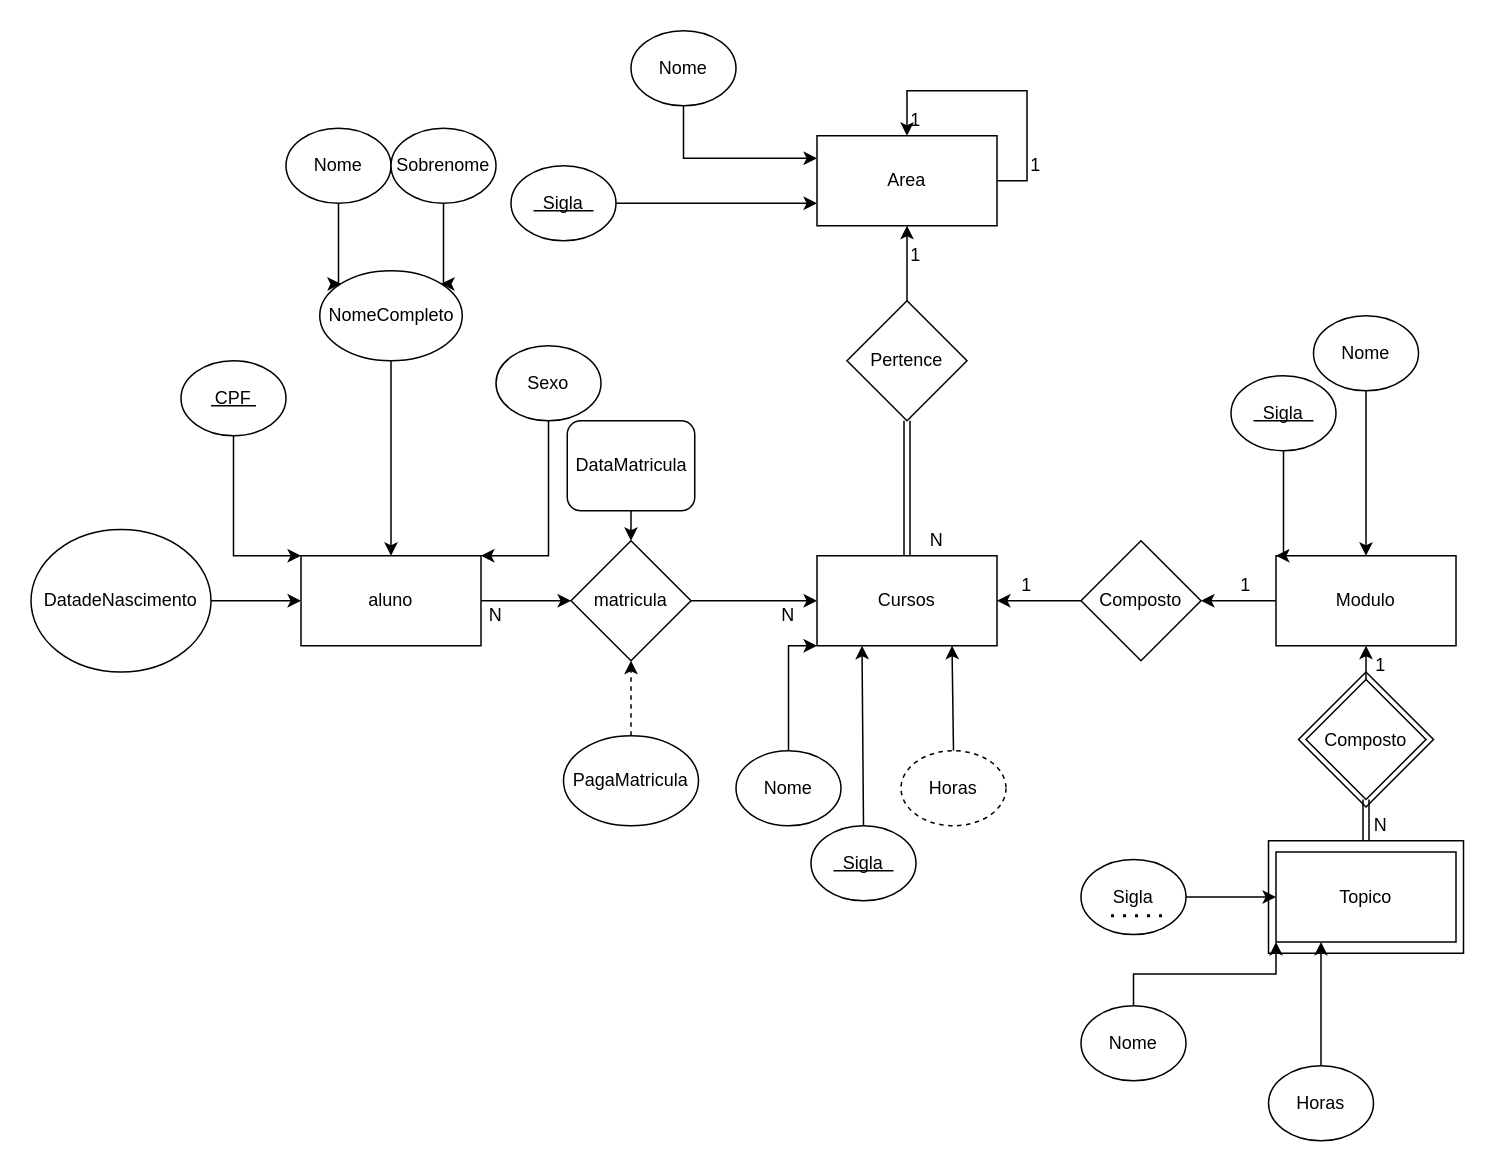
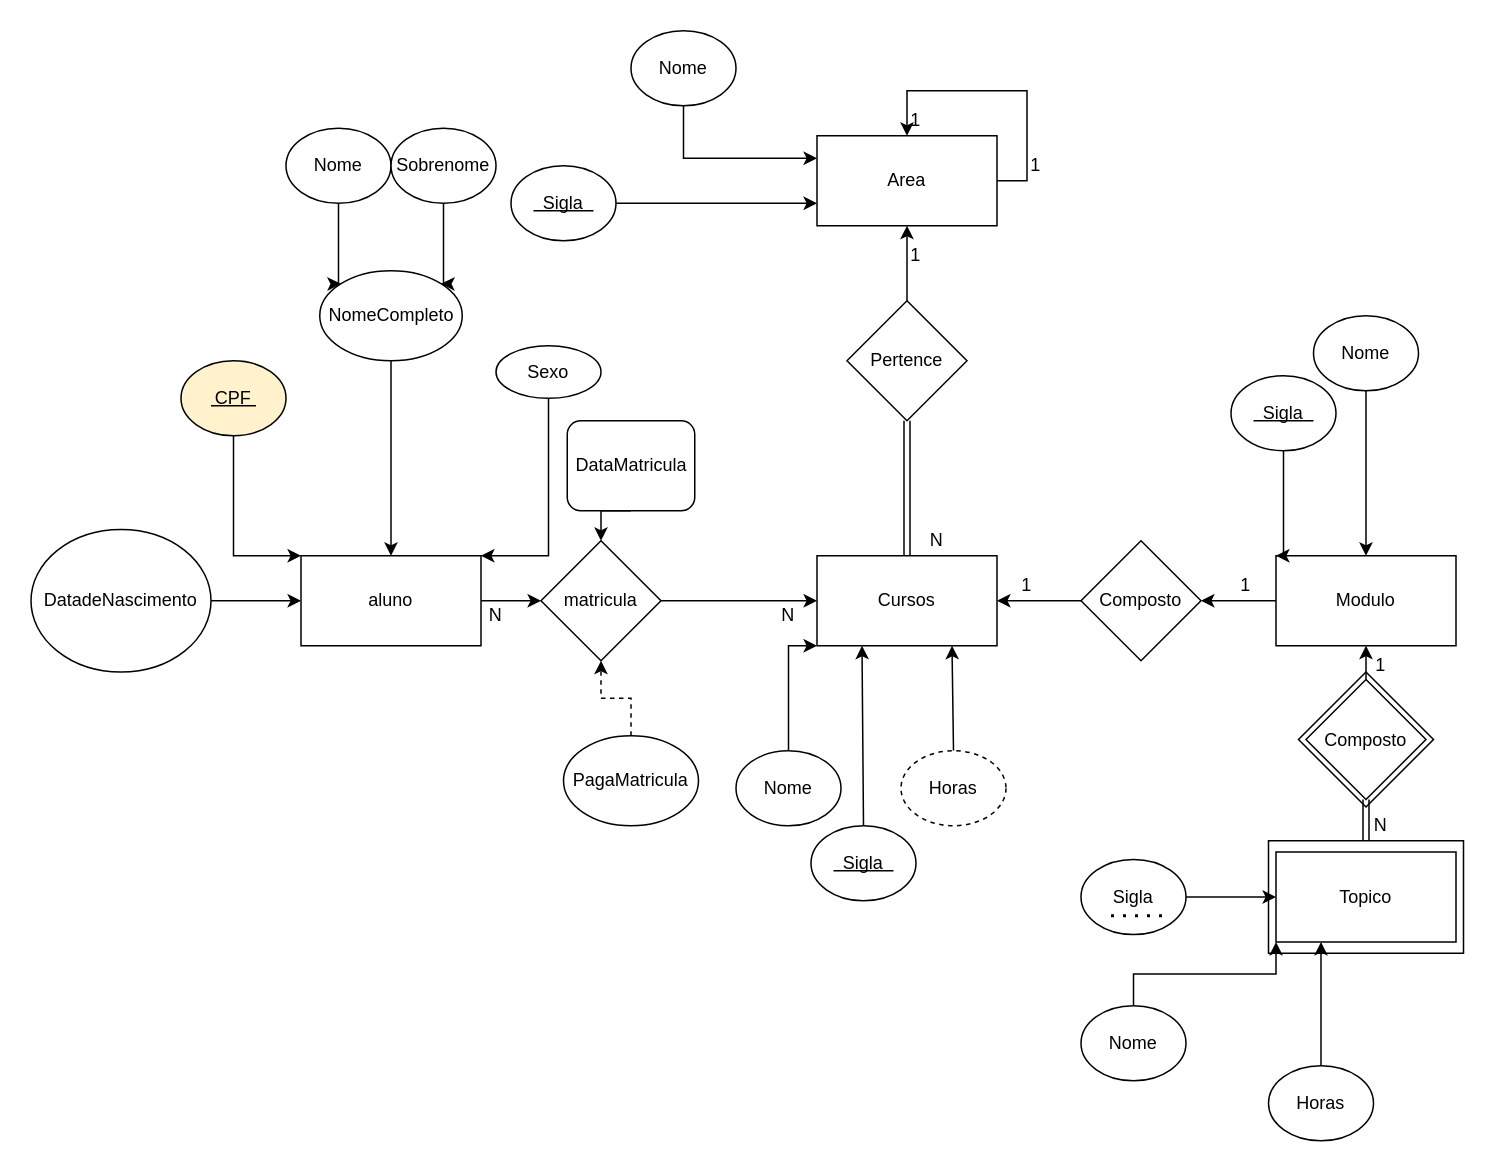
node "Sexo": size 105x75 -> 105x53
node "CPF": fillcolor #ffffff -> #fff2cc
node "matricula": moved (631, 601) -> (601, 601)
